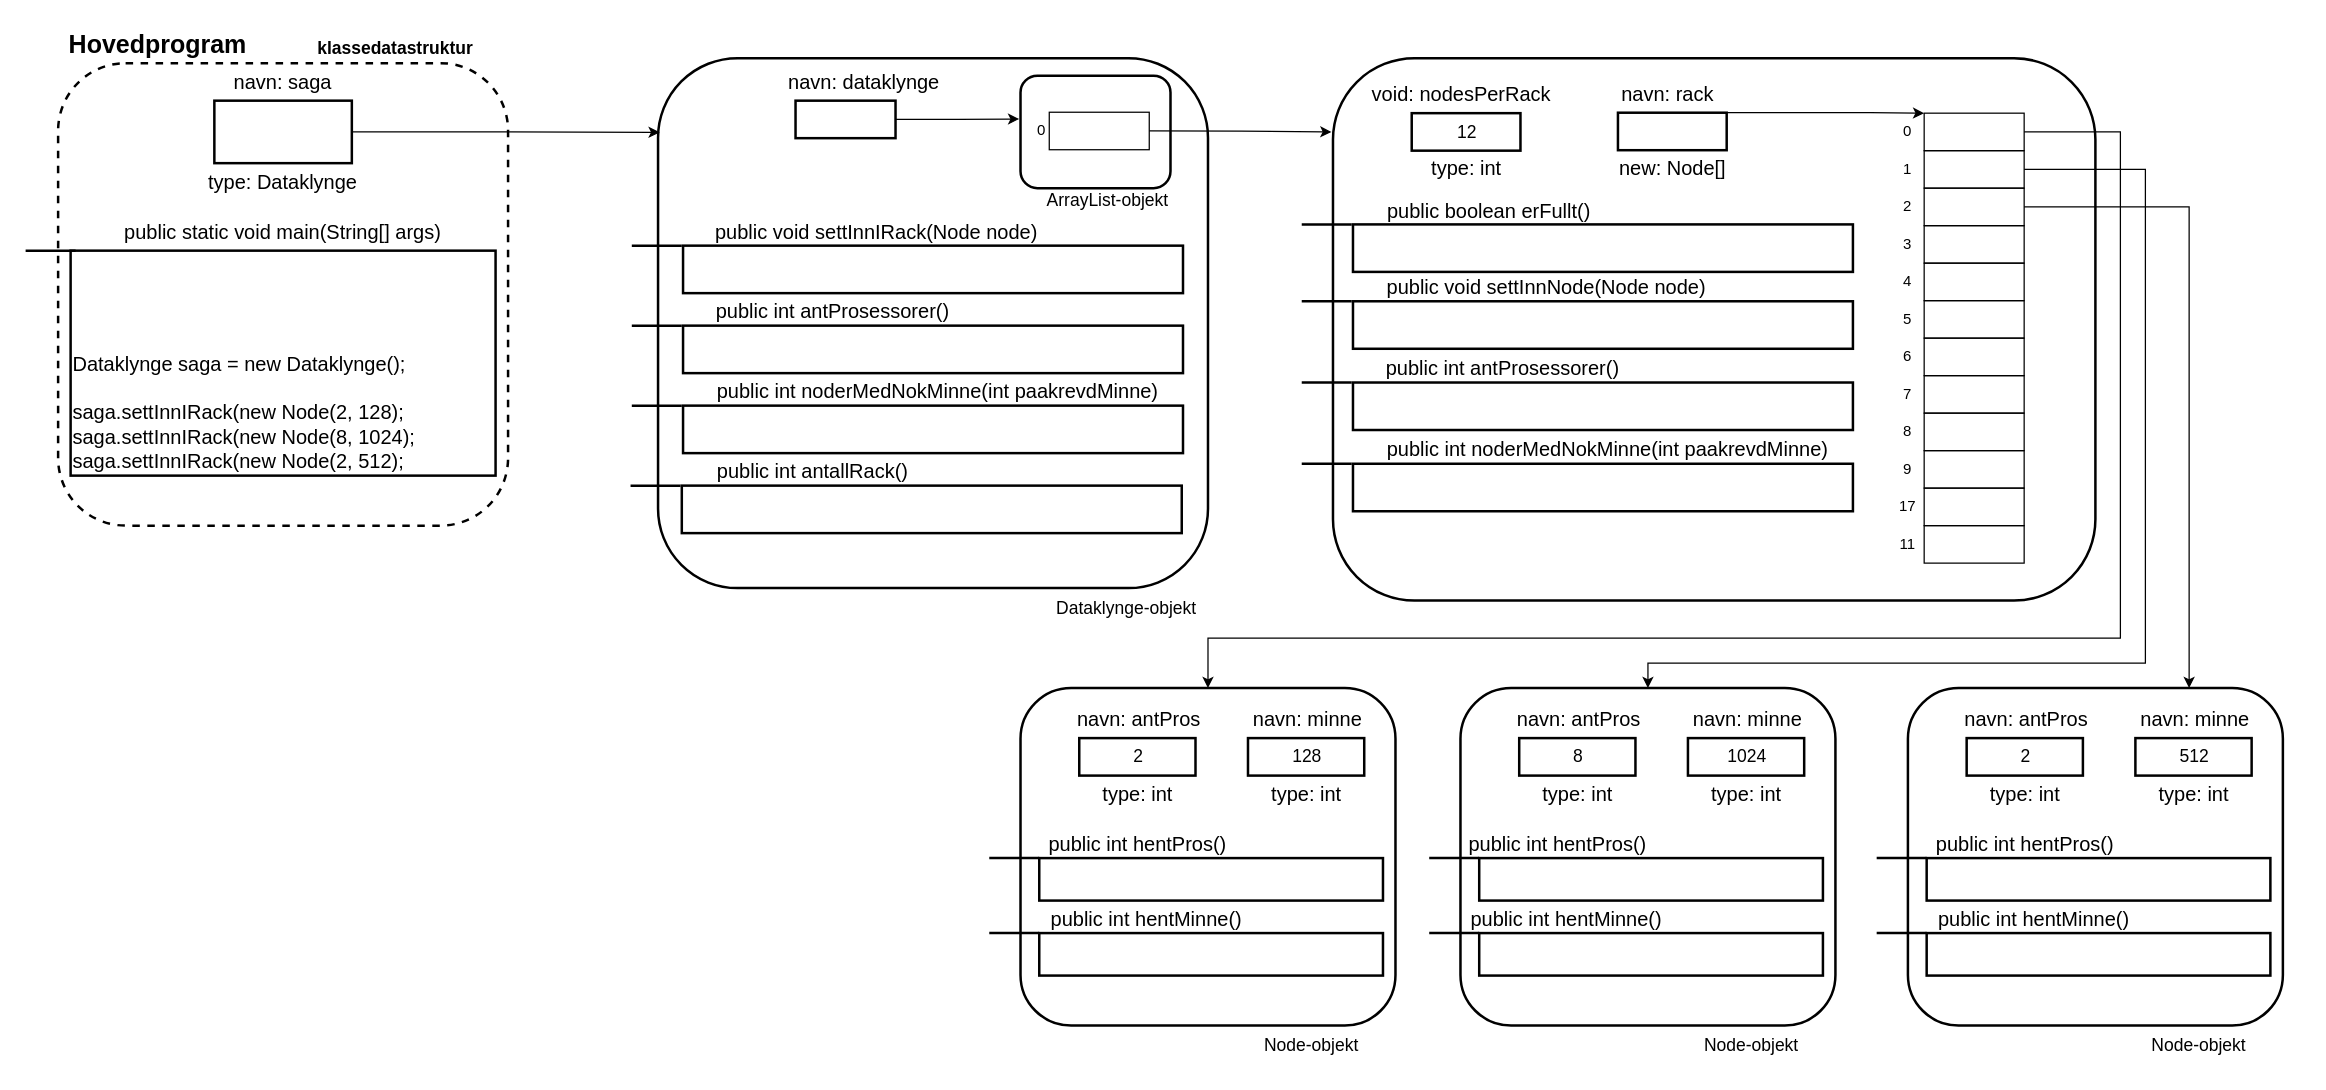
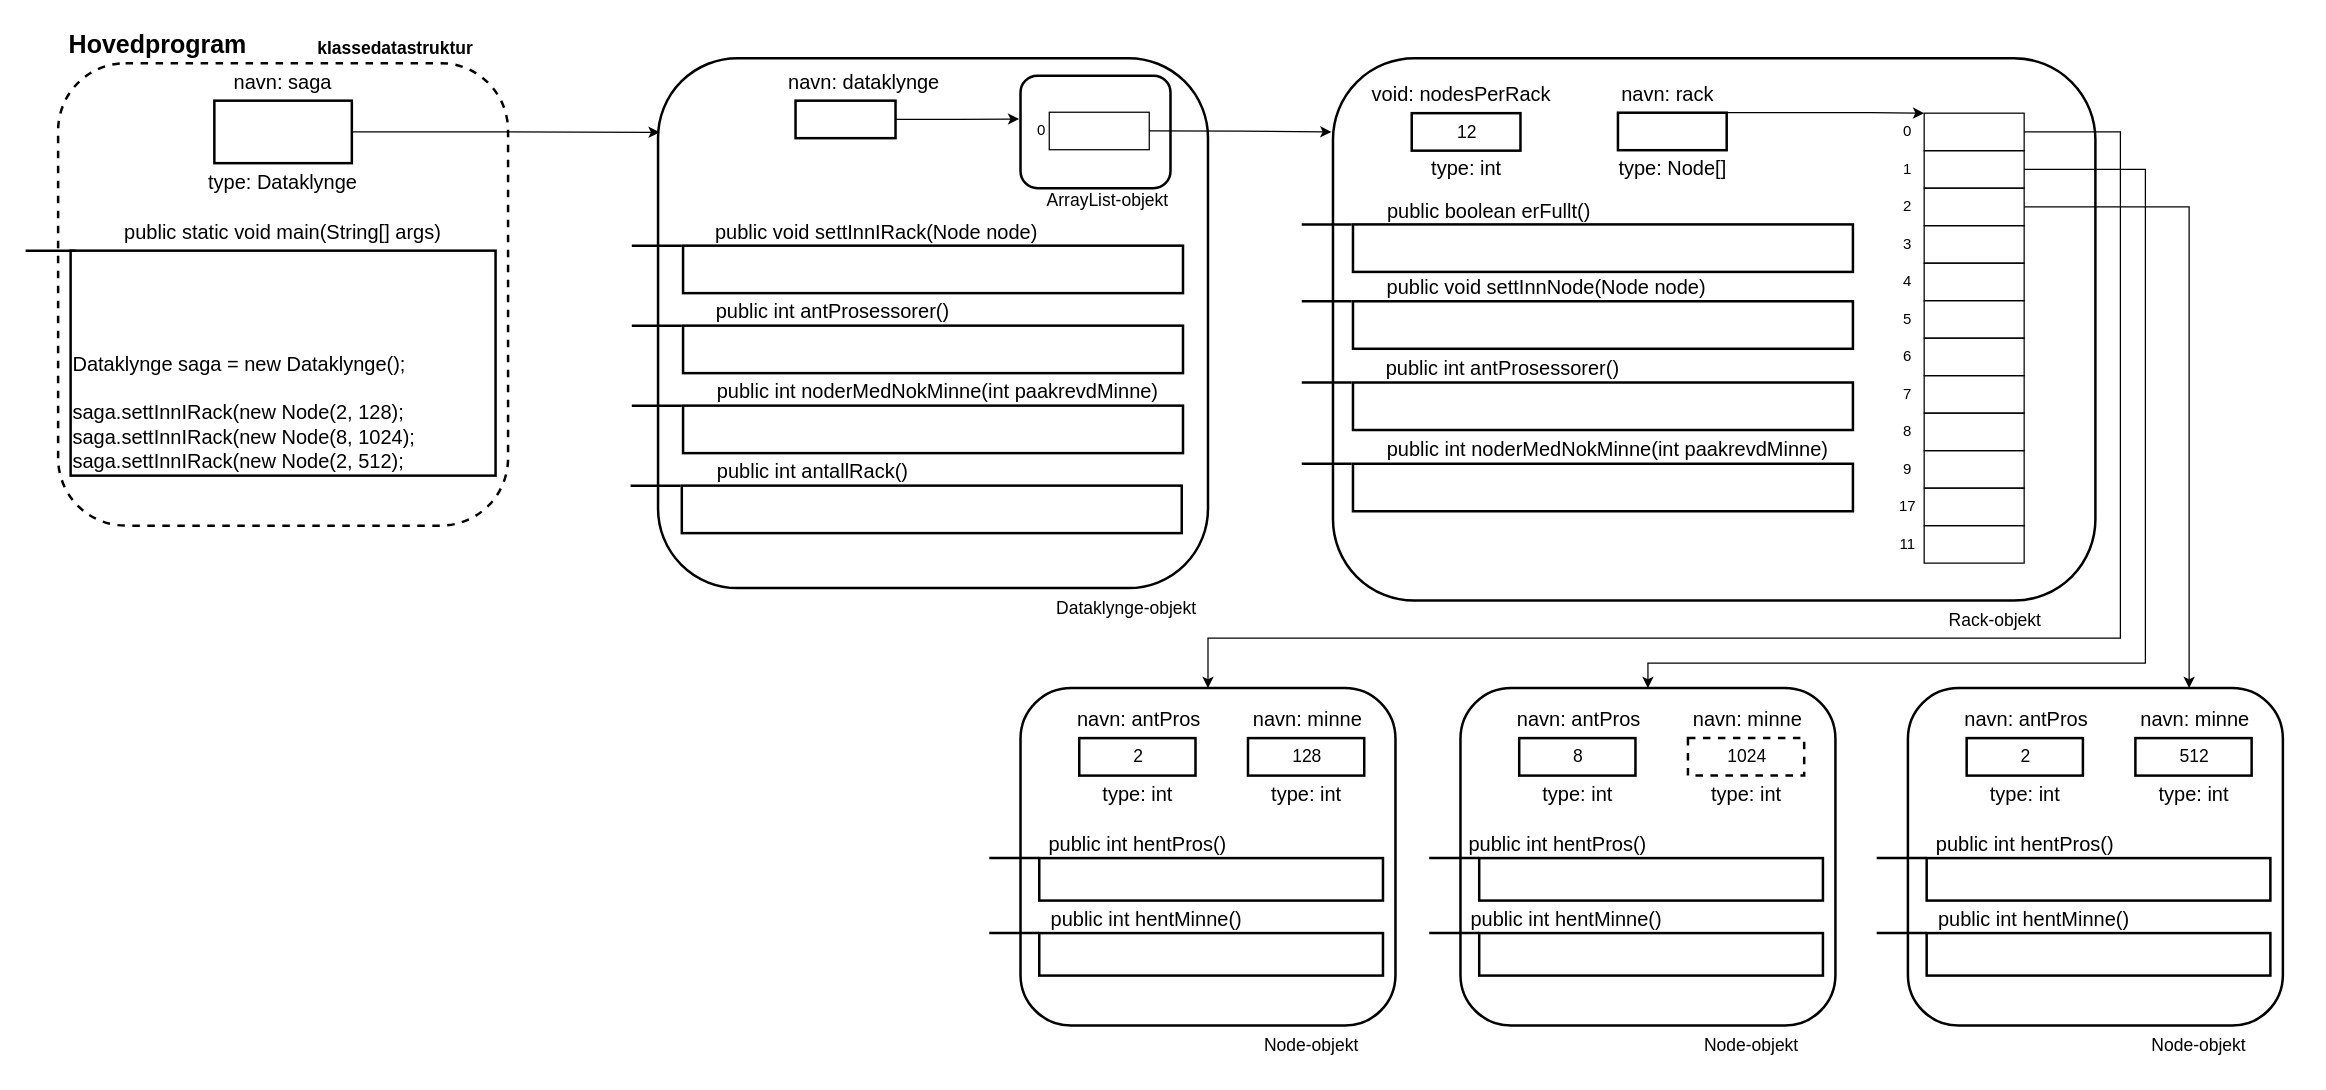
node "new: Node[]": label "new: Node[]" -> "type: Node[]"
node "Rack-objekt": added
node "1024": style solid -> dashed
